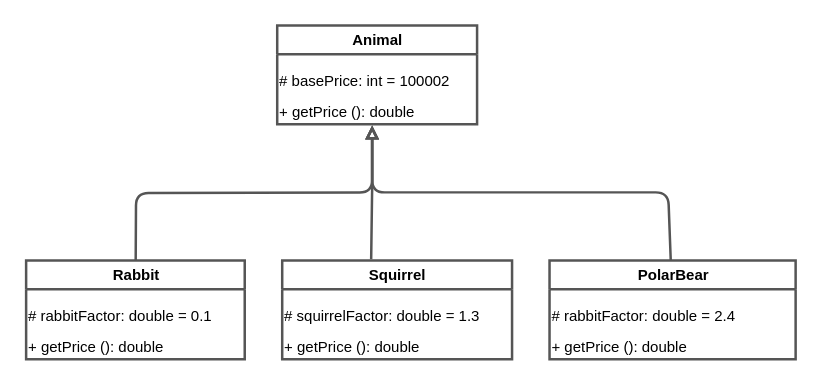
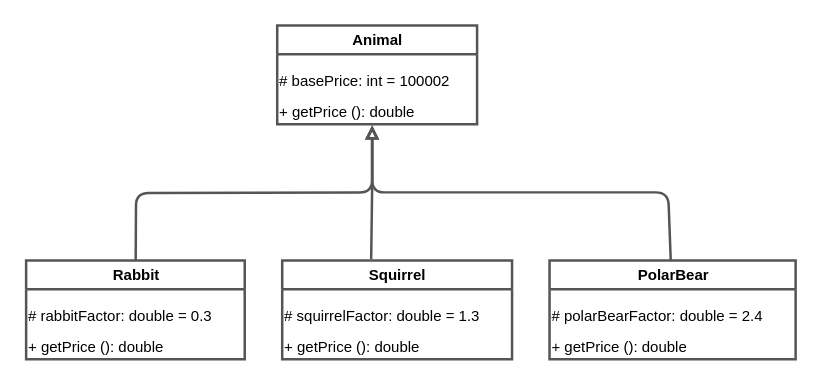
node "# rabbitFactor: double = 0.1": label "# rabbitFactor: double = 0.1" -> "# rabbitFactor: double = 0.3"
node "# rabbitFactor: double = 2.4": label "# rabbitFactor: double = 2.4" -> "# polarBearFactor: double = 2.4"
